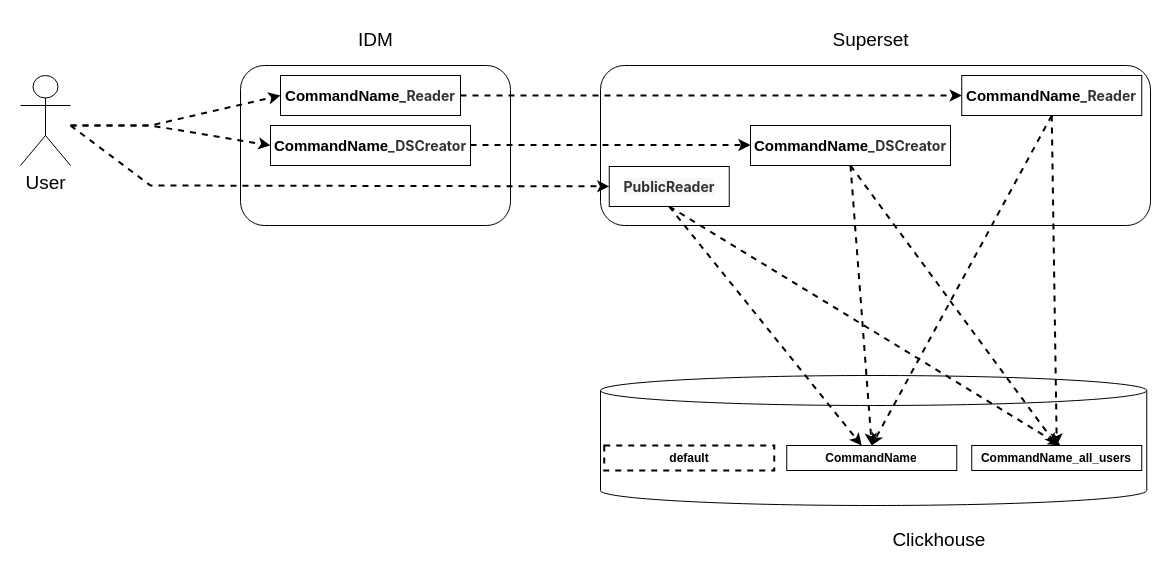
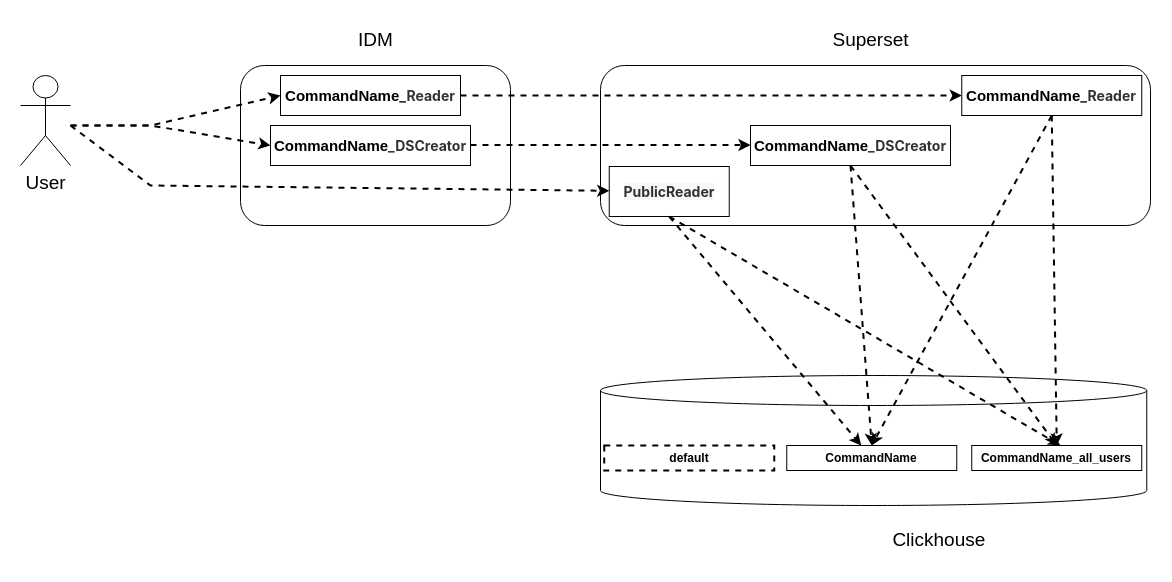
node "PublicReader": size 120x40 -> 120x50
